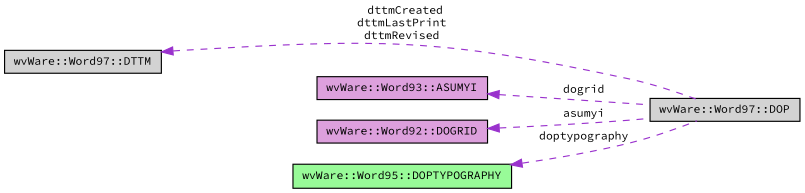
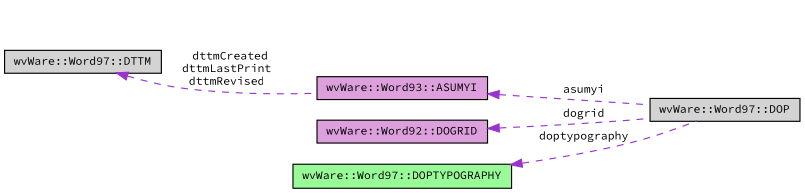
edge "wvWare::Word97::DOP" -> "wvWare::Word97::DTTM": now "wvWare::Word93::ASUMYI" -> "wvWare::Word97::DTTM"
edge "wvWare::Word97::DOP" -> "wvWare::Word93::ASUMYI": label " dogrid" -> " asumyi"
edge "wvWare::Word97::DOP" -> "wvWare::Word92::DOGRID": label " asumyi" -> " dogrid"
node "wvWare::Word95::DOPTYPOGRAPHY": label "wvWare::Word95::DOPTYPOGRAPHY" -> "wvWare::Word97::DOPTYPOGRAPHY"
